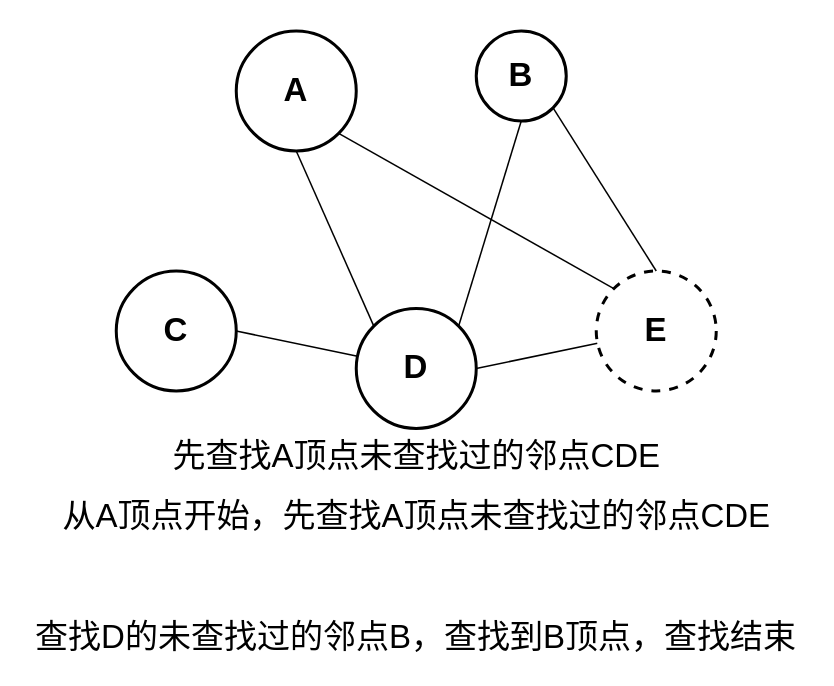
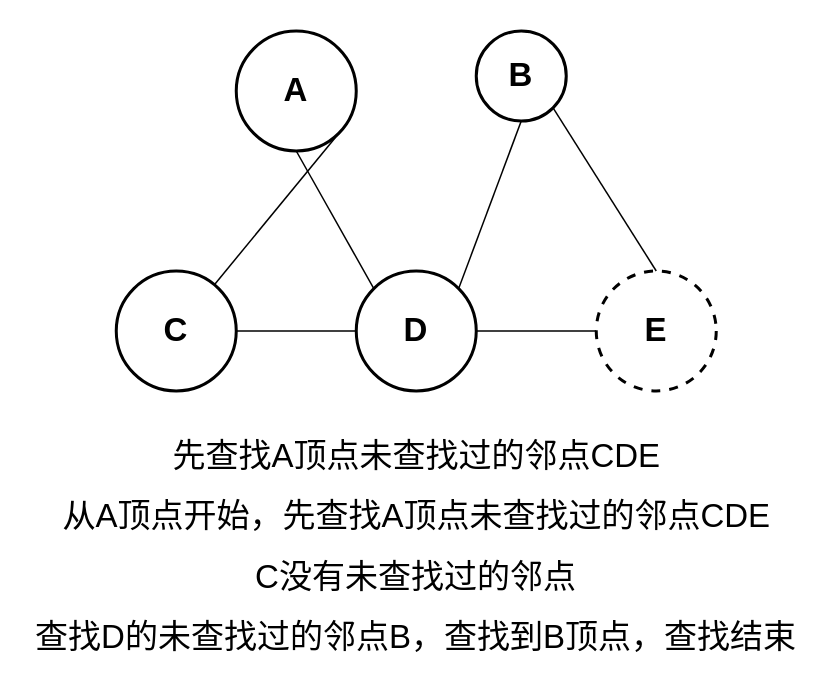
edge "A" -- "E": now "A" -- "C"
node "D": moved (416, 368) -> (416, 331)
node "C没有未查找过的邻点": added
